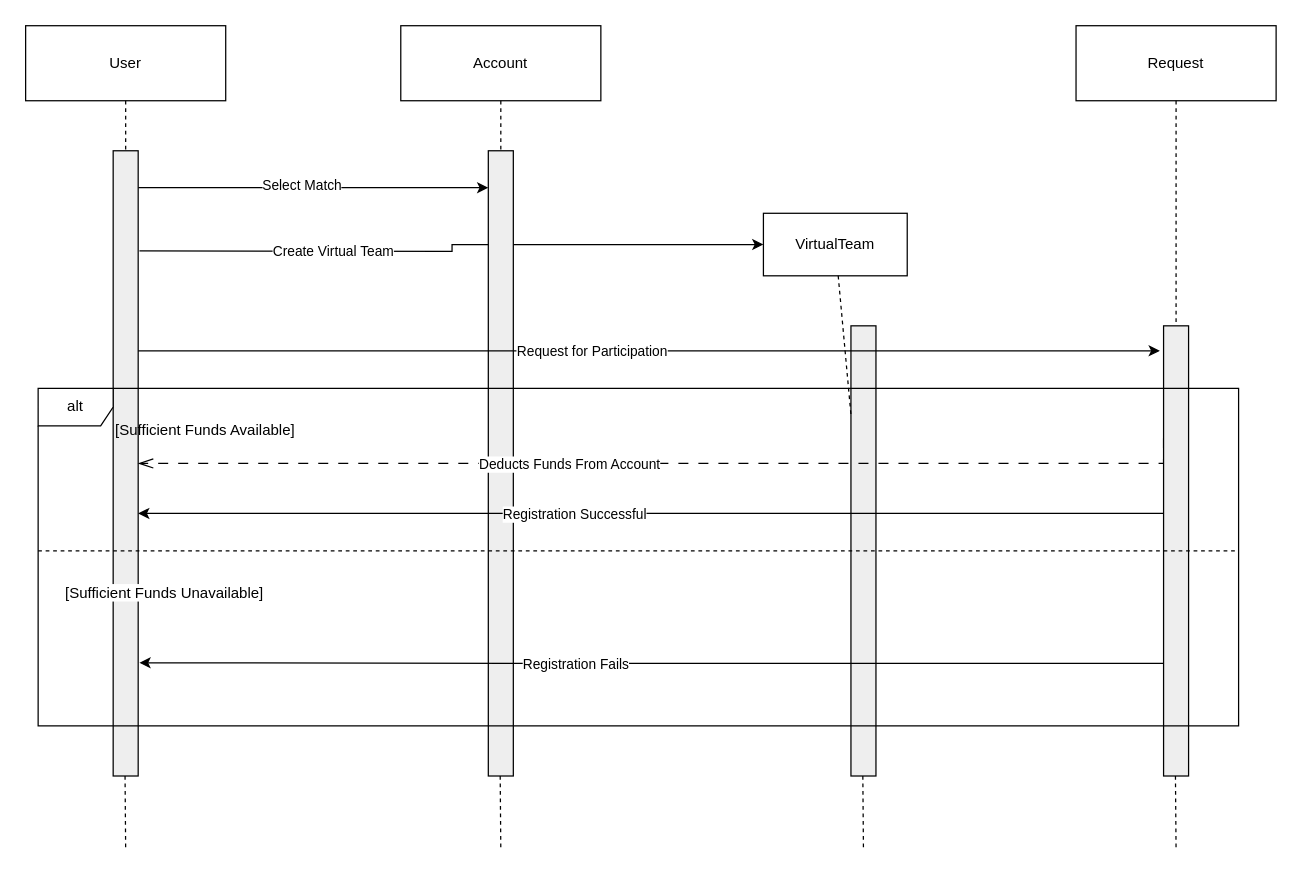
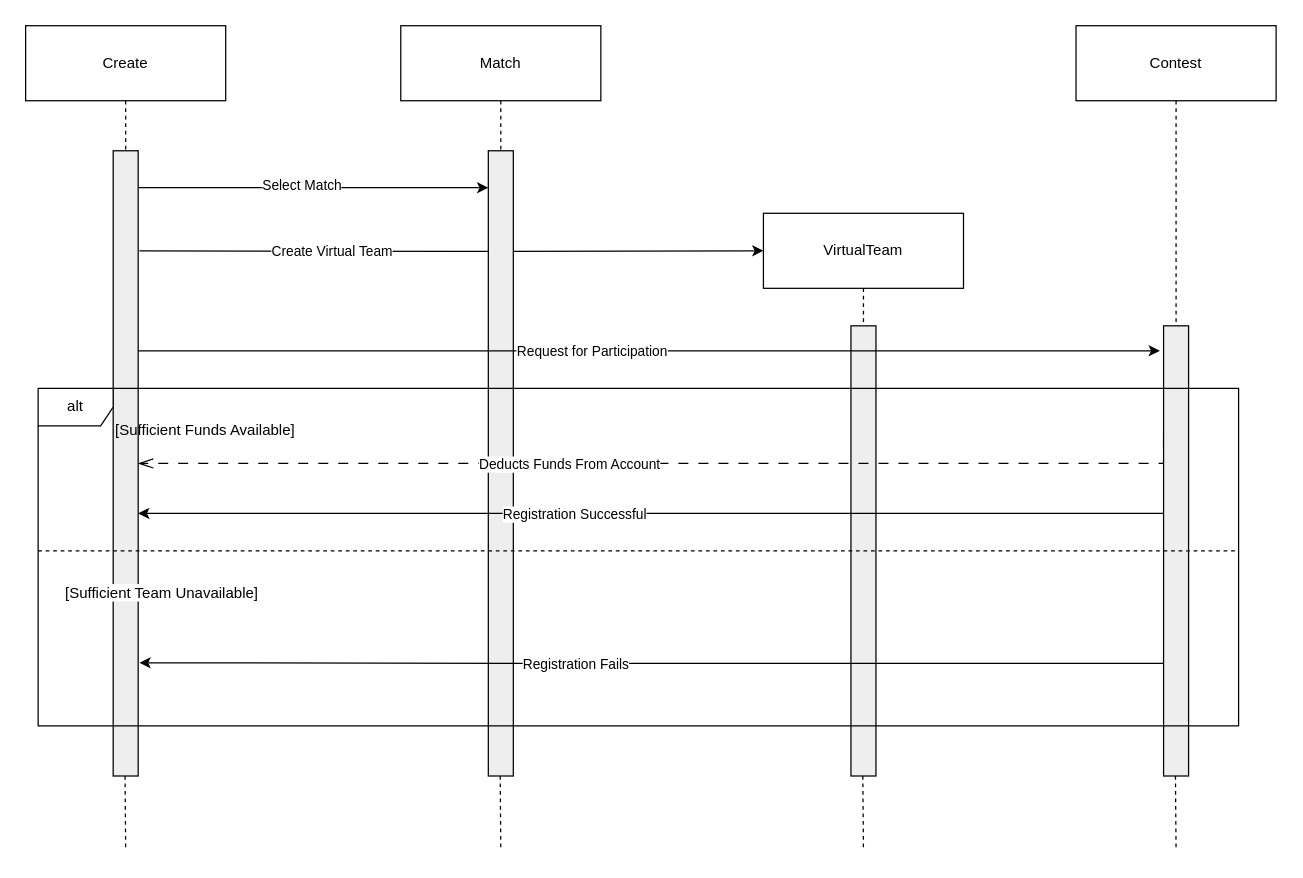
node "User": label "User" -> "Create"
node "Account": label "Account" -> "Match"
node "Request": label "Request" -> "Contest"
node "VirtualTeam": size 144x63 -> 200x75
node "[Sufficient Funds Unavailable]": label "[Sufficient Funds Unavailable]" -> "[Sufficient Team Unavailable]"
